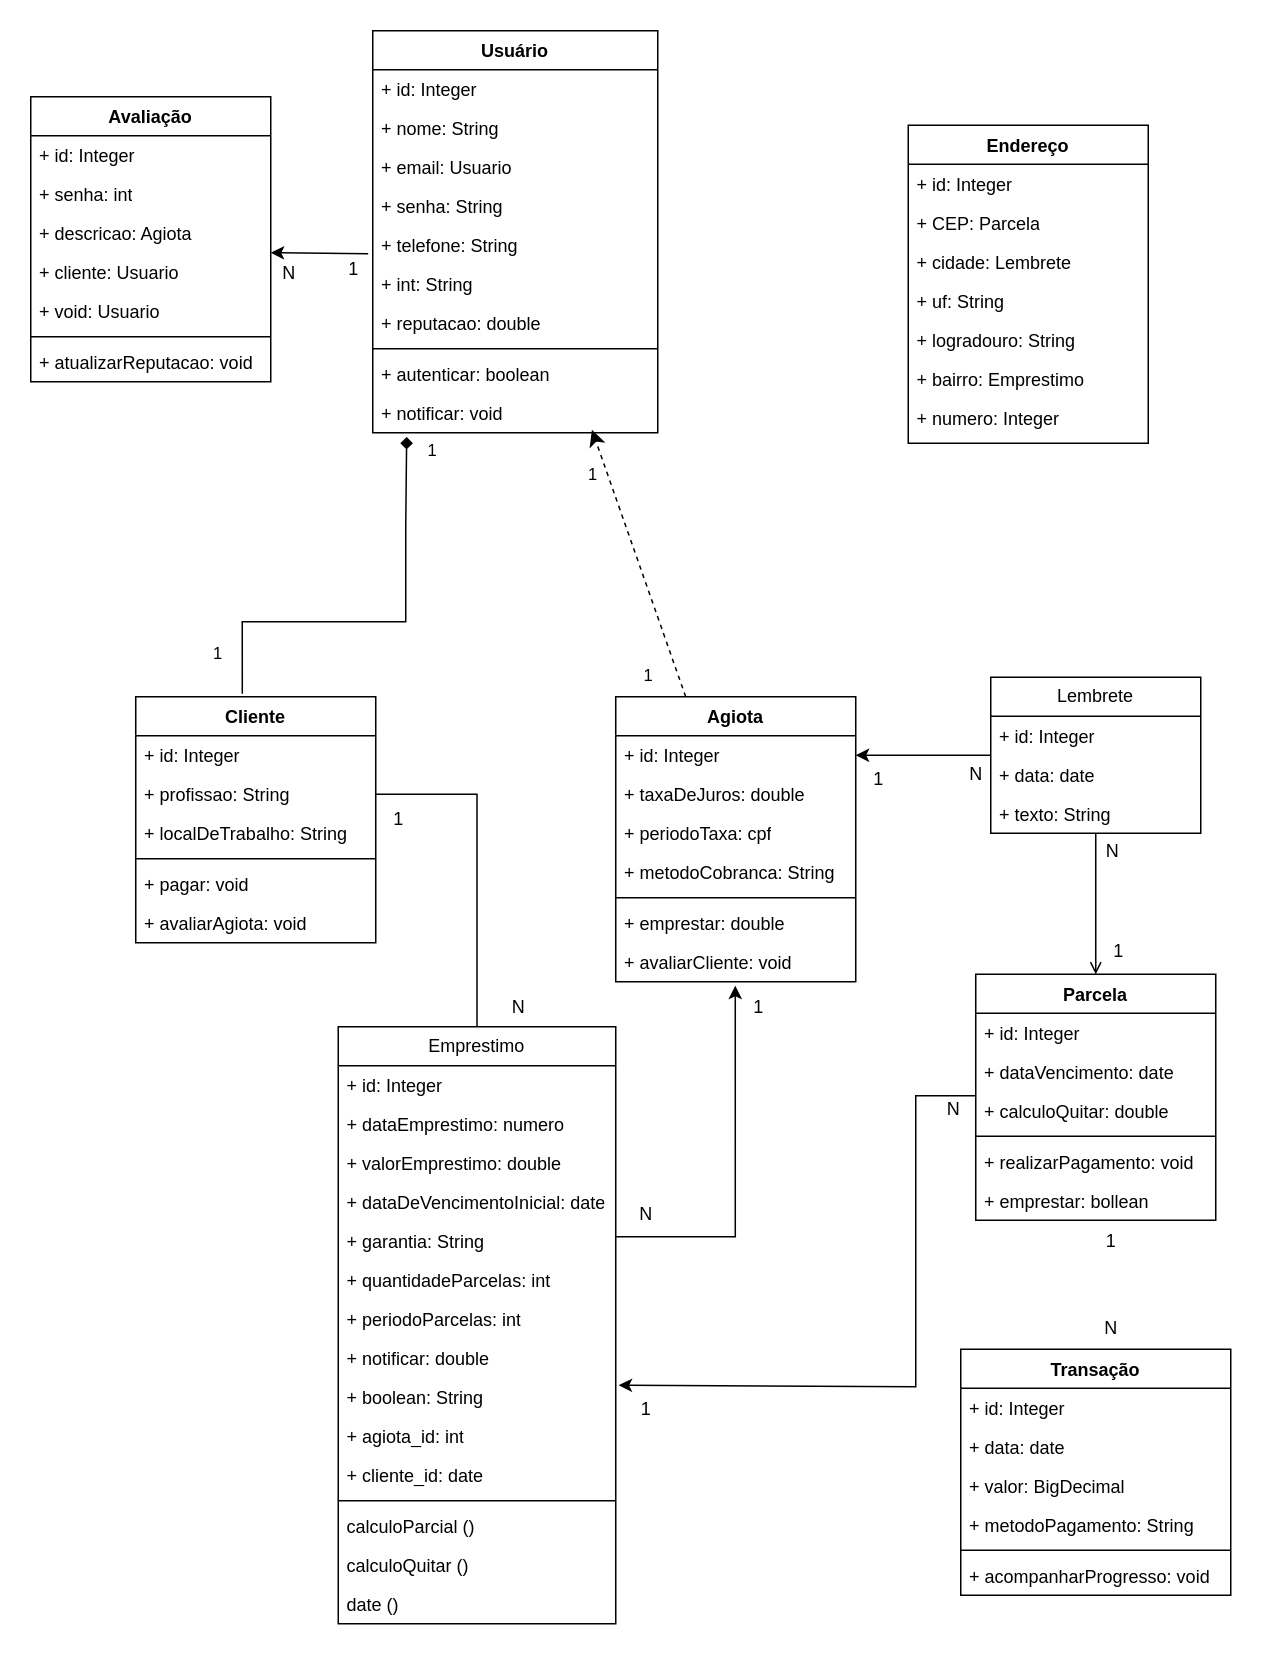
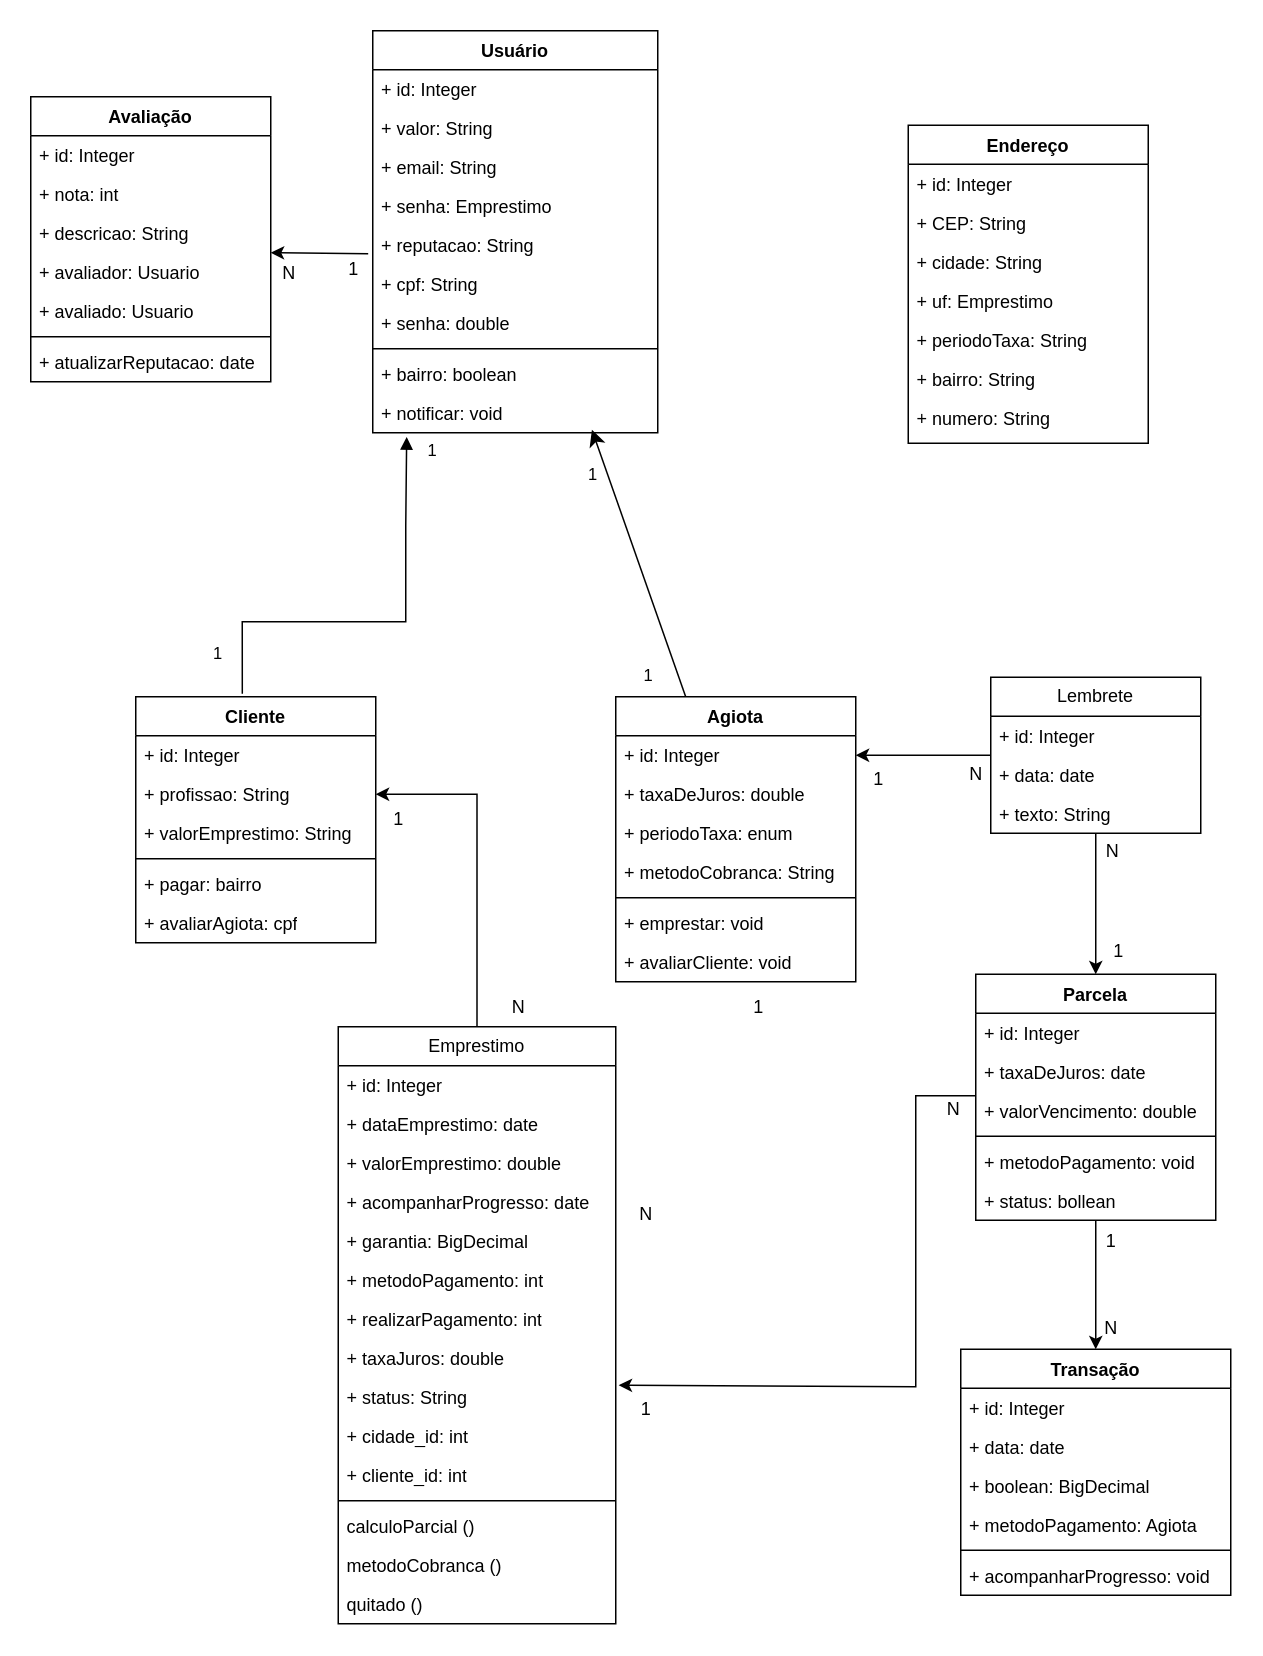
node "+ nome: String": label "+ nome: String" -> "+ valor: String"
node "+ email: Usuario": label "+ email: Usuario" -> "+ email: String"
node "+ senha: int": label "+ senha: int" -> "+ nota: int"
node "+ senha: String": label "+ senha: String" -> "+ senha: Emprestimo"
node "+ CEP: Parcela": label "+ CEP: Parcela" -> "+ CEP: String"
node "+ descricao: Agiota": label "+ descricao: Agiota" -> "+ descricao: String"
node "+ telefone: String": label "+ telefone: String" -> "+ reputacao: String"
node "+ cidade: Lembrete": label "+ cidade: Lembrete" -> "+ cidade: String"
node "+ cliente: Usuario": label "+ cliente: Usuario" -> "+ avaliador: Usuario"
node "+ int: String": label "+ int: String" -> "+ cpf: String"
node "+ uf: String": label "+ uf: String" -> "+ uf: Emprestimo"
node "+ void: Usuario": label "+ void: Usuario" -> "+ avaliado: Usuario"
node "+ reputacao: double": label "+ reputacao: double" -> "+ senha: double"
node "+ logradouro: String": label "+ logradouro: String" -> "+ periodoTaxa: String"
node "+ atualizarReputacao: void": label "+ atualizarReputacao: void" -> "+ atualizarReputacao: date"
node "+ autenticar: boolean": label "+ autenticar: boolean" -> "+ bairro: boolean"
node "+ bairro: Emprestimo": label "+ bairro: Emprestimo" -> "+ bairro: String"
node "+ numero: Integer": label "+ numero: Integer" -> "+ numero: String"
edge "Cliente" -> "+ notificar: void": arrowhead diamond -> block
edge "Agiota" -> "+ notificar: void": style dashed -> solid
edge "+ profissao: String" -- "Emprestimo": arrowhead none -> classic
node "+ localDeTrabalho: String": label "+ localDeTrabalho: String" -> "+ valorEmprestimo: String"
node "+ periodoTaxa: cpf": label "+ periodoTaxa: cpf" -> "+ periodoTaxa: enum"
node "+ pagar: void": label "+ pagar: void" -> "+ pagar: bairro"
node "+ avaliarAgiota: void": label "+ avaliarAgiota: void" -> "+ avaliarAgiota: cpf"
node "+ emprestar: double": label "+ emprestar: double" -> "+ emprestar: void"
edge "Lembrete" -> "Parcela": arrowhead open -> classic
node "+ dataVencimento: date": label "+ dataVencimento: date" -> "+ taxaDeJuros: date"
node "+ calculoQuitar: double": label "+ calculoQuitar: double" -> "+ valorVencimento: double"
node "+ dataEmprestimo: numero": label "+ dataEmprestimo: numero" -> "+ dataEmprestimo: date"
node "+ realizarPagamento: void": label "+ realizarPagamento: void" -> "+ metodoPagamento: void"
edge "Emprestimo" -> "+ avaliarCliente: void": removed
node "+ emprestar: bollean": label "+ emprestar: bollean" -> "+ status: bollean"
node "+ dataDeVencimentoInicial: date": label "+ dataDeVencimentoInicial: date" -> "+ acompanharProgresso: date"
node "+ garantia: String": label "+ garantia: String" -> "+ garantia: BigDecimal"
edge "Parcela" -> "Transação": added
node "+ quantidadeParcelas: int": label "+ quantidadeParcelas: int" -> "+ metodoPagamento: int"
node "+ periodoParcelas: int": label "+ periodoParcelas: int" -> "+ realizarPagamento: int"
node "+ notificar: double": label "+ notificar: double" -> "+ taxaJuros: double"
node "+ boolean: String": label "+ boolean: String" -> "+ status: String"
node "+ agiota_id: int": label "+ agiota_id: int" -> "+ cidade_id: int"
node "+ cliente_id: date": label "+ cliente_id: date" -> "+ cliente_id: int"
node "+ valor: BigDecimal": label "+ valor: BigDecimal" -> "+ boolean: BigDecimal"
node "+ metodoPagamento: String": label "+ metodoPagamento: String" -> "+ metodoPagamento: Agiota"
node "calculoQuitar ()": label "calculoQuitar ()" -> "metodoCobranca ()"
node "date ()": label "date ()" -> "quitado ()"
